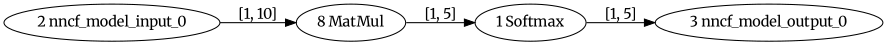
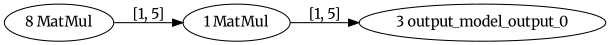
node "2 nncf_model_input_0": removed
node "1 Softmax": label "1 Softmax" -> "1 MatMul"
node "3 nncf_model_output_0": label "3 nncf_model_output_0" -> "3 output_model_output_0"
